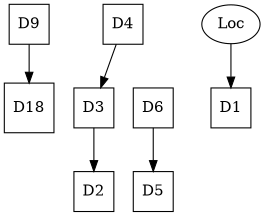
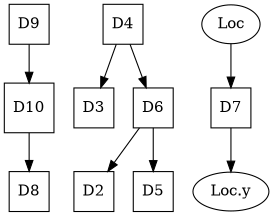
edge "D4" -> "D6": added
node "D18": label "D18" -> "D10"
node "D1": label "D1" -> "D7"
edge "D3" -> "D2": now "D6" -> "D2"
node "D8": added
node "Loc.y": added
